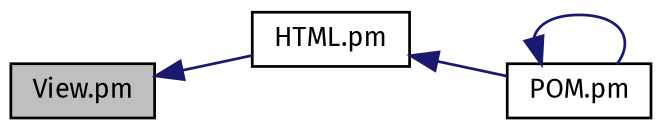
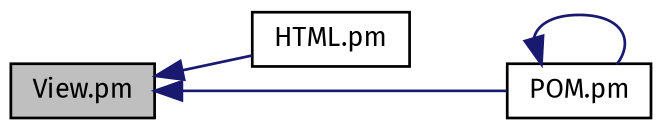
edge "POM.pm" -> "HTML.pm": now "POM.pm" -> "View.pm"
